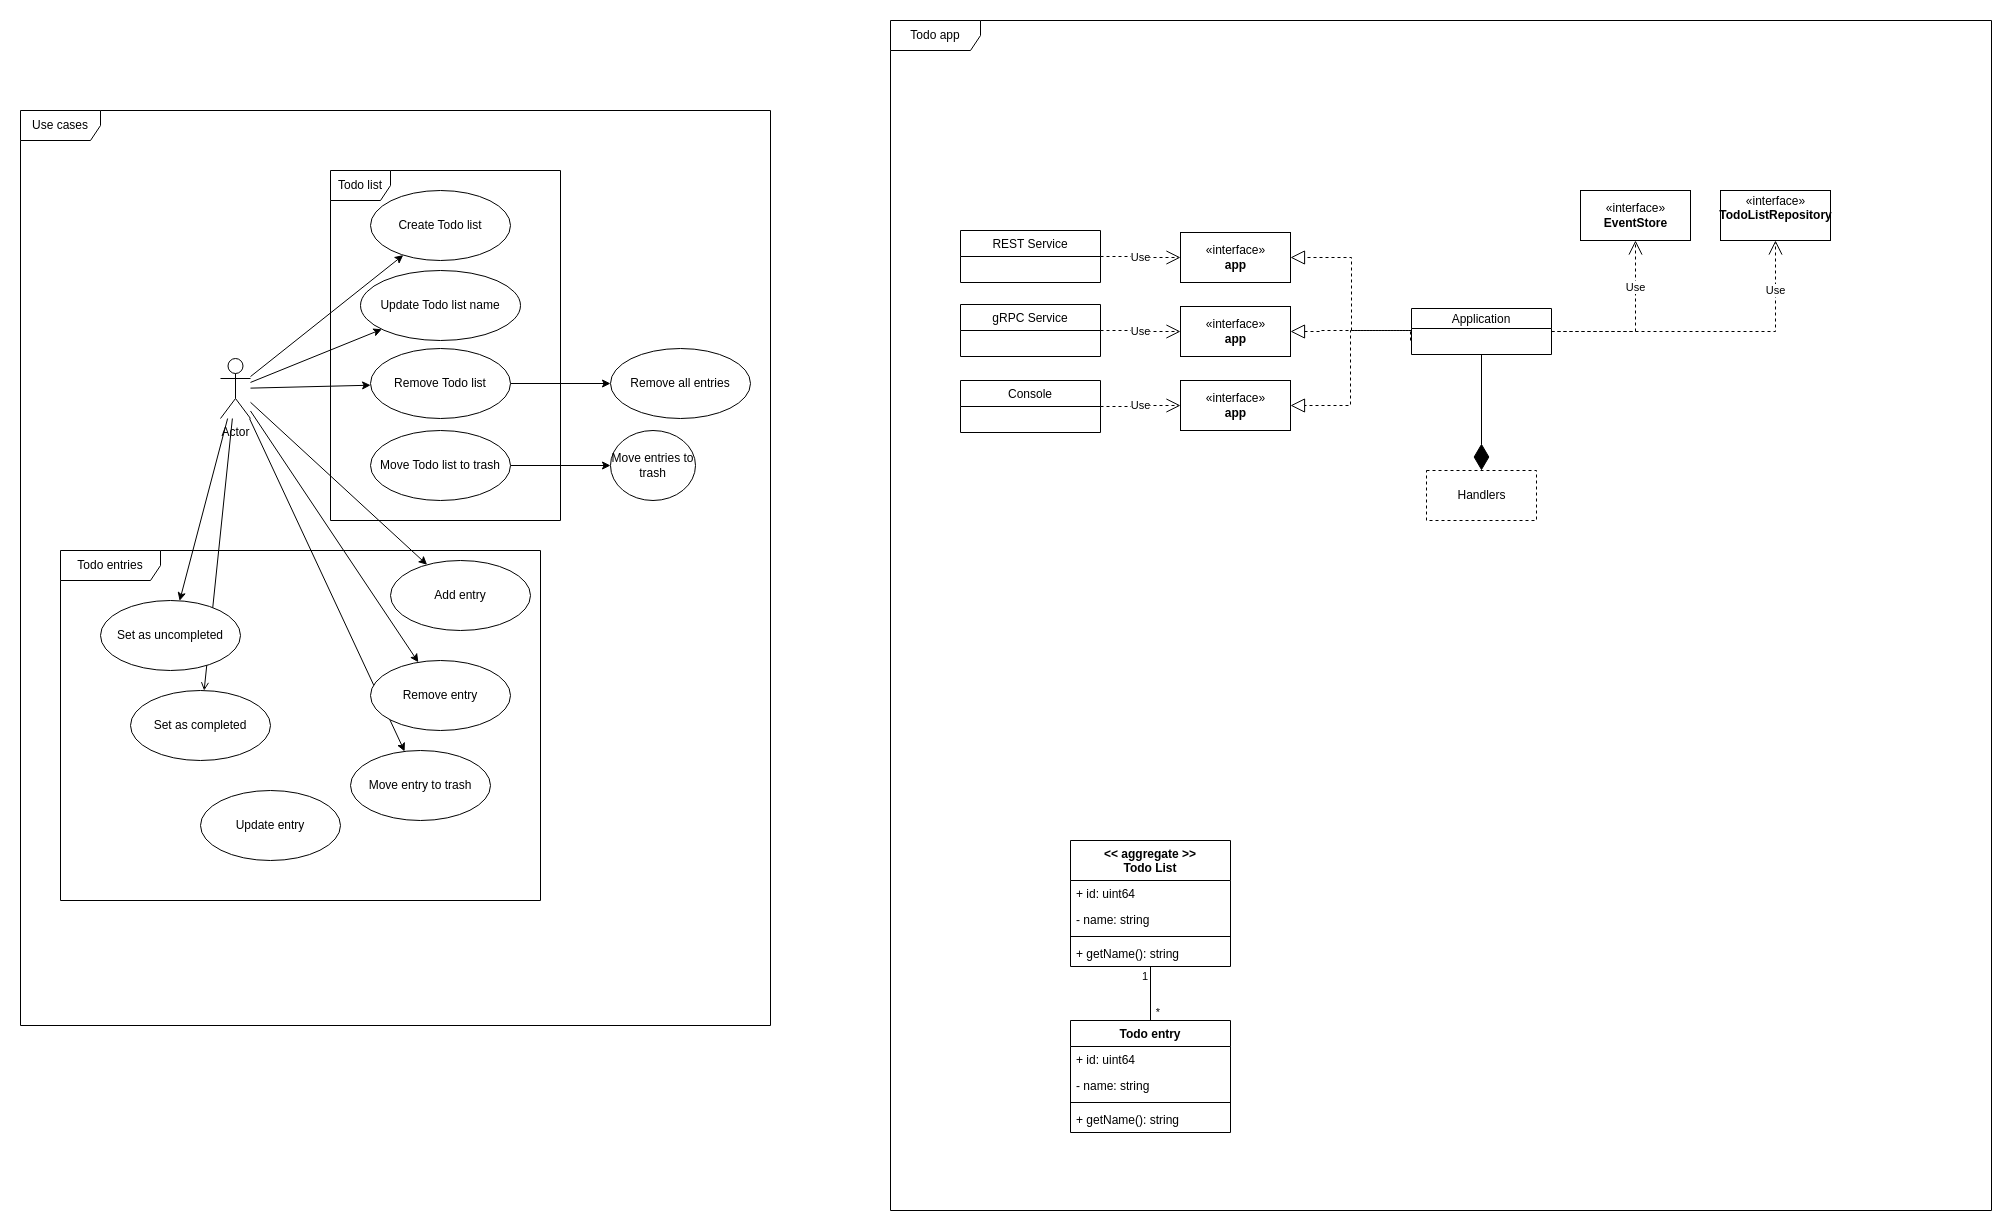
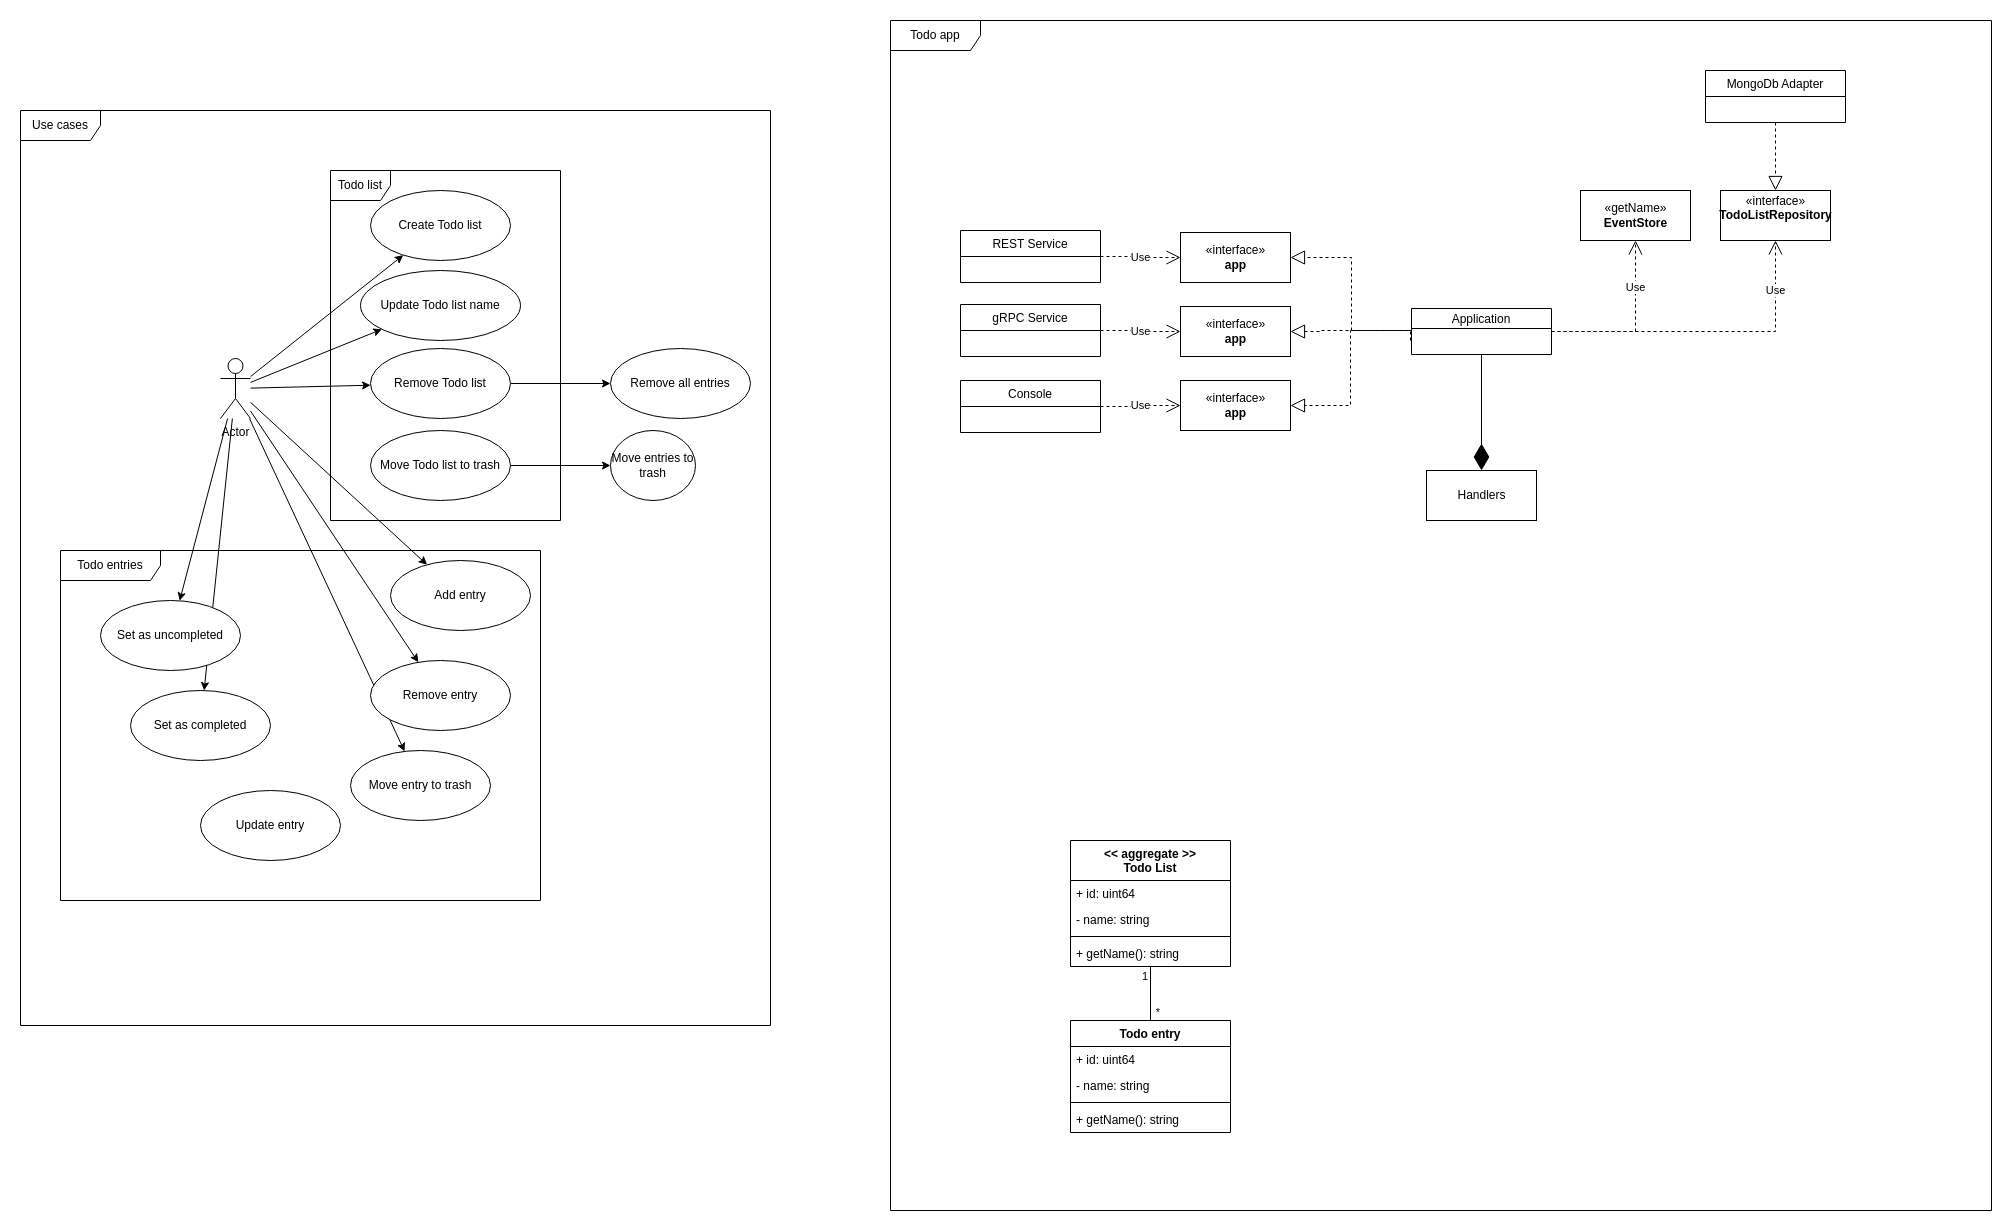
node "MongoDb Adapter": added
edge "MongoDb Adapter" -> "«interface» TodoListRepository": added
node "«interface» EventStore": label "«interface» EventStore" -> "«getName» EventStore"
node "Handlers": style dashed -> solid
edge "Actor" -> "Set as completed": arrowhead open -> classic
